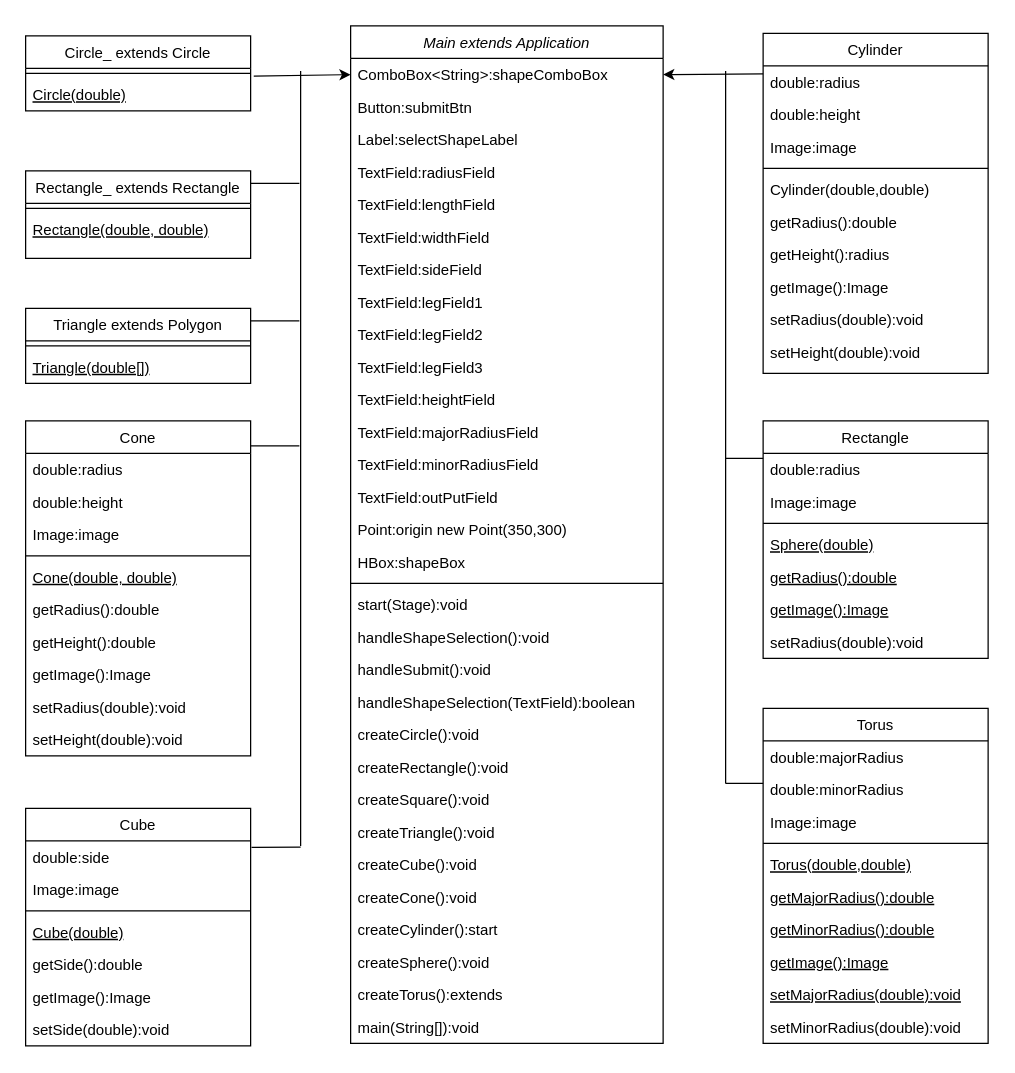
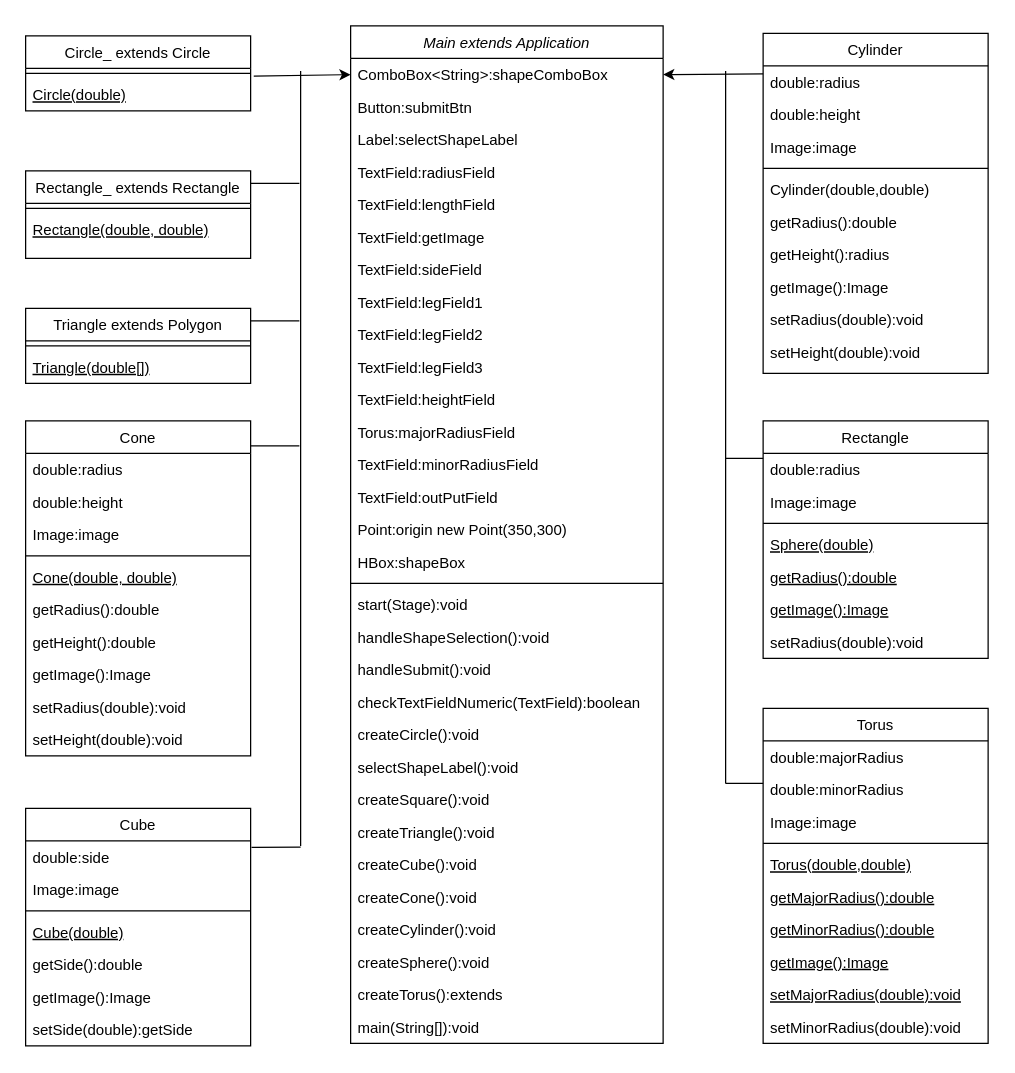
node "TextField:widthField": label "TextField:widthField" -> "TextField:getImage"
node "TextField:majorRadiusField": label "TextField:majorRadiusField" -> "Torus:majorRadiusField"
node "handleShapeSelection(TextField):boolean": label "handleShapeSelection(TextField):boolean" -> "checkTextFieldNumeric(TextField):boolean"
node "createRectangle():void": label "createRectangle():void" -> "selectShapeLabel():void"
node "createCylinder():start": label "createCylinder():start" -> "createCylinder():void"
node "setSide(double):void": label "setSide(double):void" -> "setSide(double):getSide"
